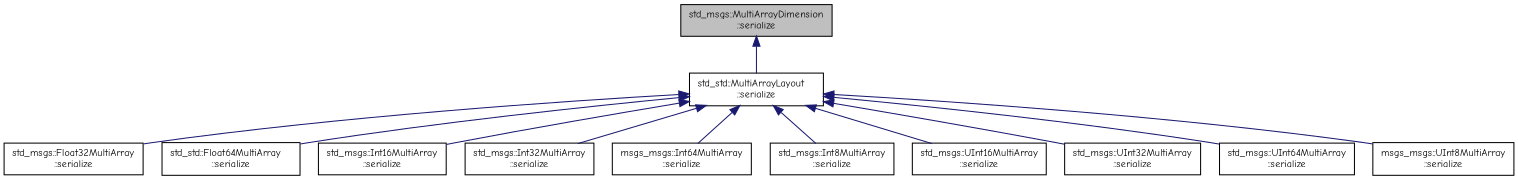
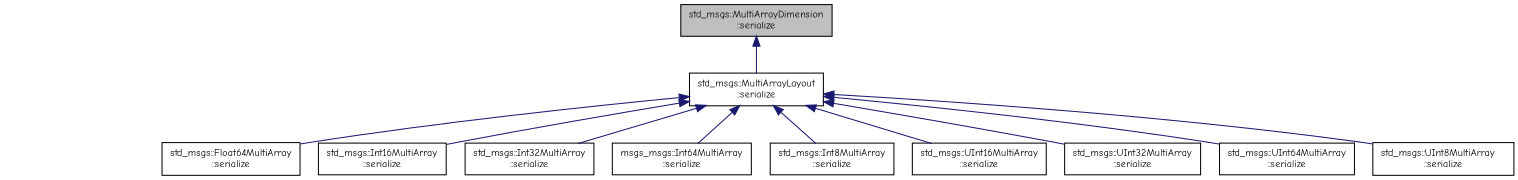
node "std_std::MultiArrayLayout ::serialize": label "std_std::MultiArrayLayout ::serialize" -> "std_msgs::MultiArrayLayout ::serialize"
node "std_msgs::Float32MultiArray ::serialize": removed
node "std_std::Float64MultiArray ::serialize": label "std_std::Float64MultiArray ::serialize" -> "std_msgs::Float64MultiArray ::serialize"
node "msgs_msgs::UInt8MultiArray ::serialize": label "msgs_msgs::UInt8MultiArray ::serialize" -> "std_msgs::UInt8MultiArray ::serialize"
